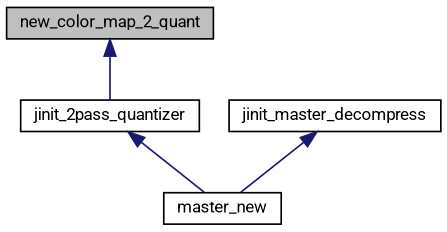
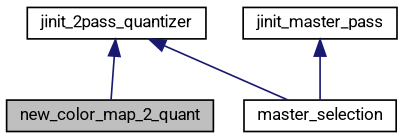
edge "jinit_2pass_quantizer" -> "new_color_map_2_quant": reversed
node "jinit_master_decompress": label "jinit_master_decompress" -> "jinit_master_pass"
node "master_new": label "master_new" -> "master_selection"
